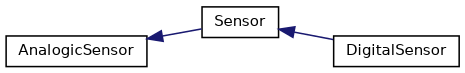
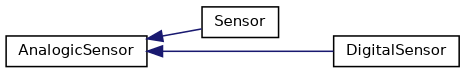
edge "DigitalSensor" -> "Sensor": now "DigitalSensor" -> "AnalogicSensor"
